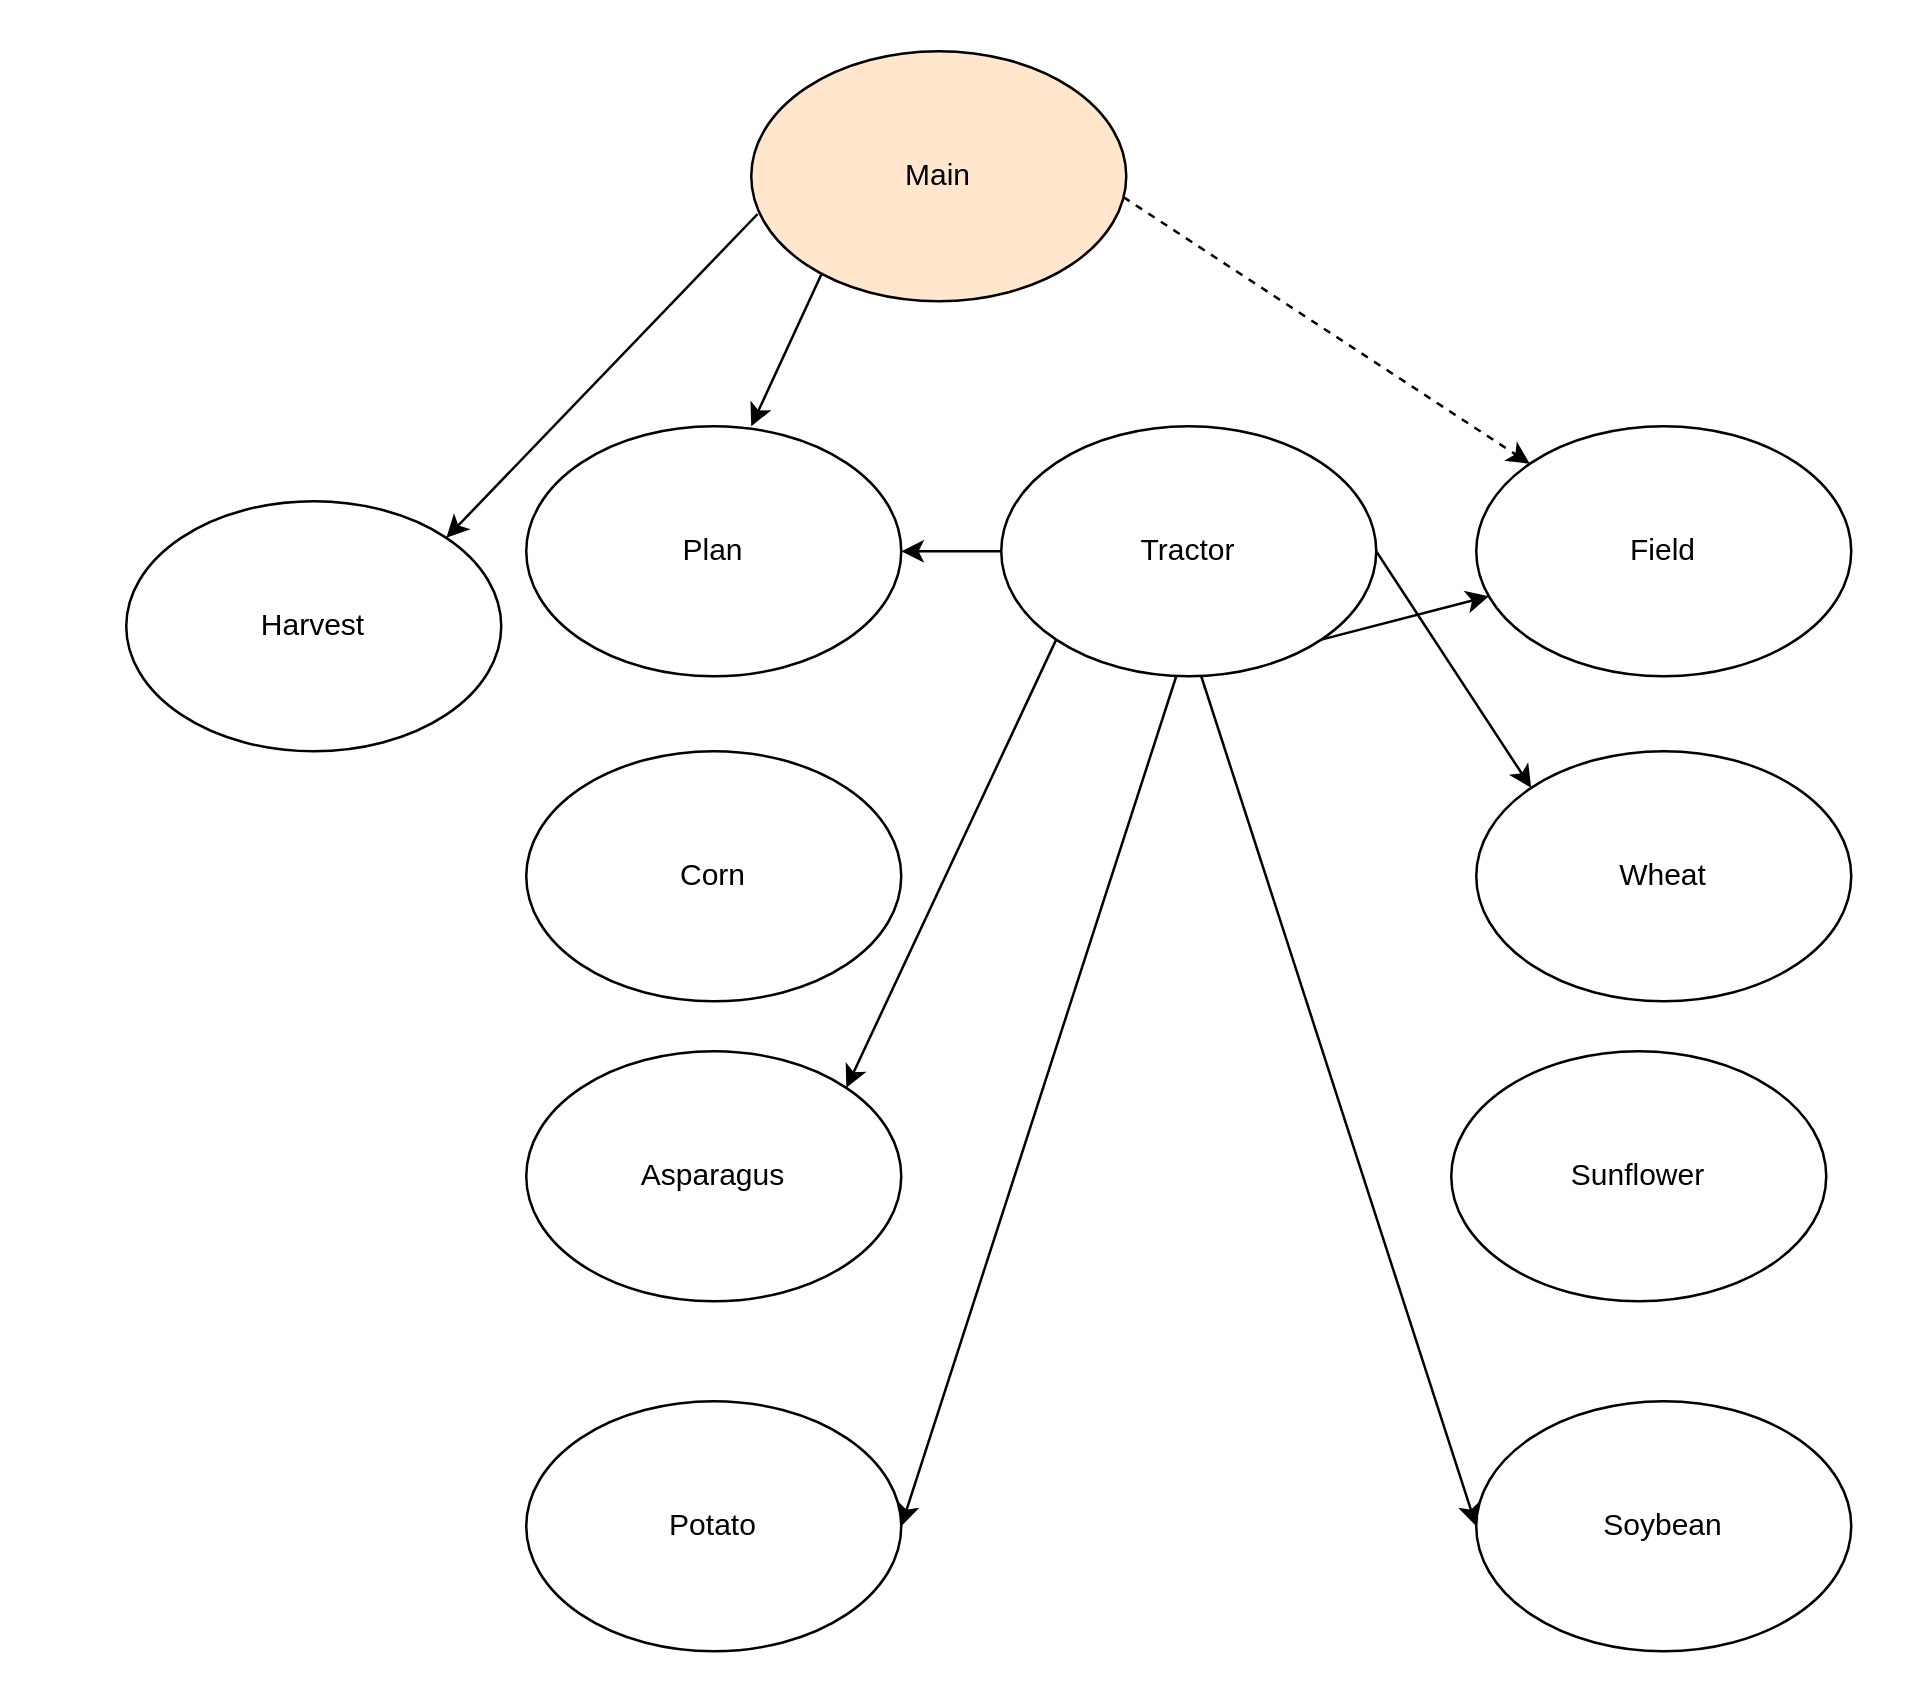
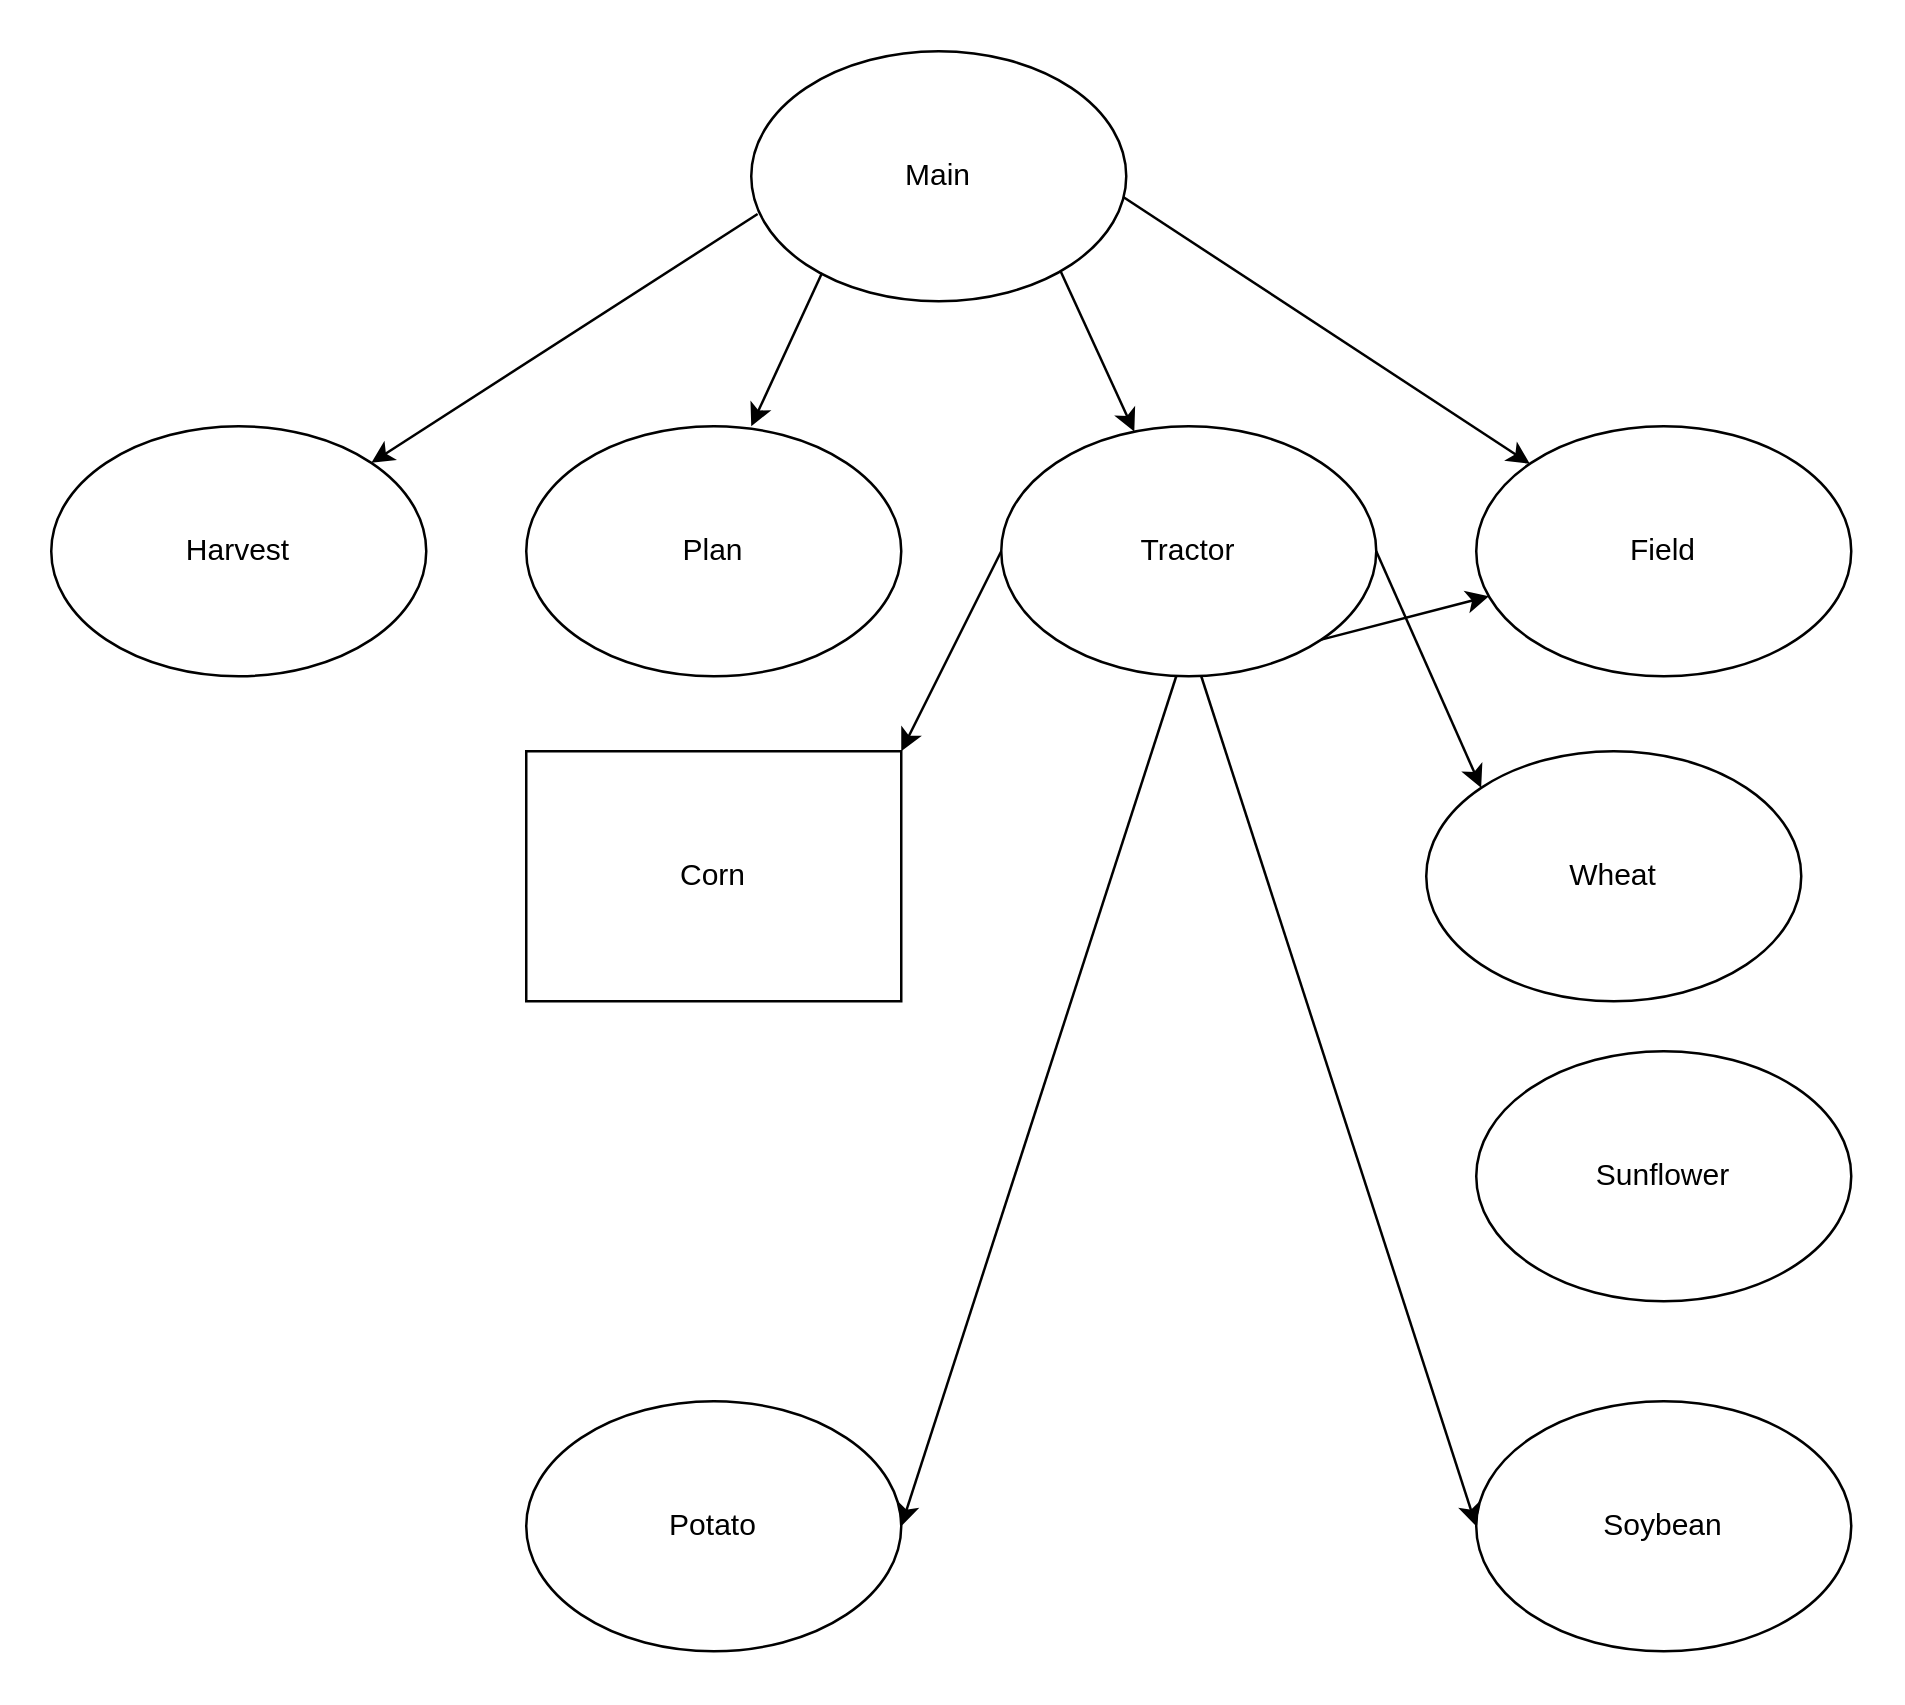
node "Main": fillcolor #ffe6cc -> #ffffff
edge "Main" -> "Field": style dashed -> solid
edge "Main" -> "Tractor": added
edge "Tractor" -> "Plan": now "Tractor" -> "Corn"
node "Harvest": moved (314, 626) -> (239, 551)
edge "Tractor" -> "Asparagus": removed
node "Corn": shape ellipse -> rectangle
node "Wheat": moved (1664, 876) -> (1614, 876)
node "Asparagus": removed
node "Sunflower": moved (1639, 1176) -> (1664, 1176)
